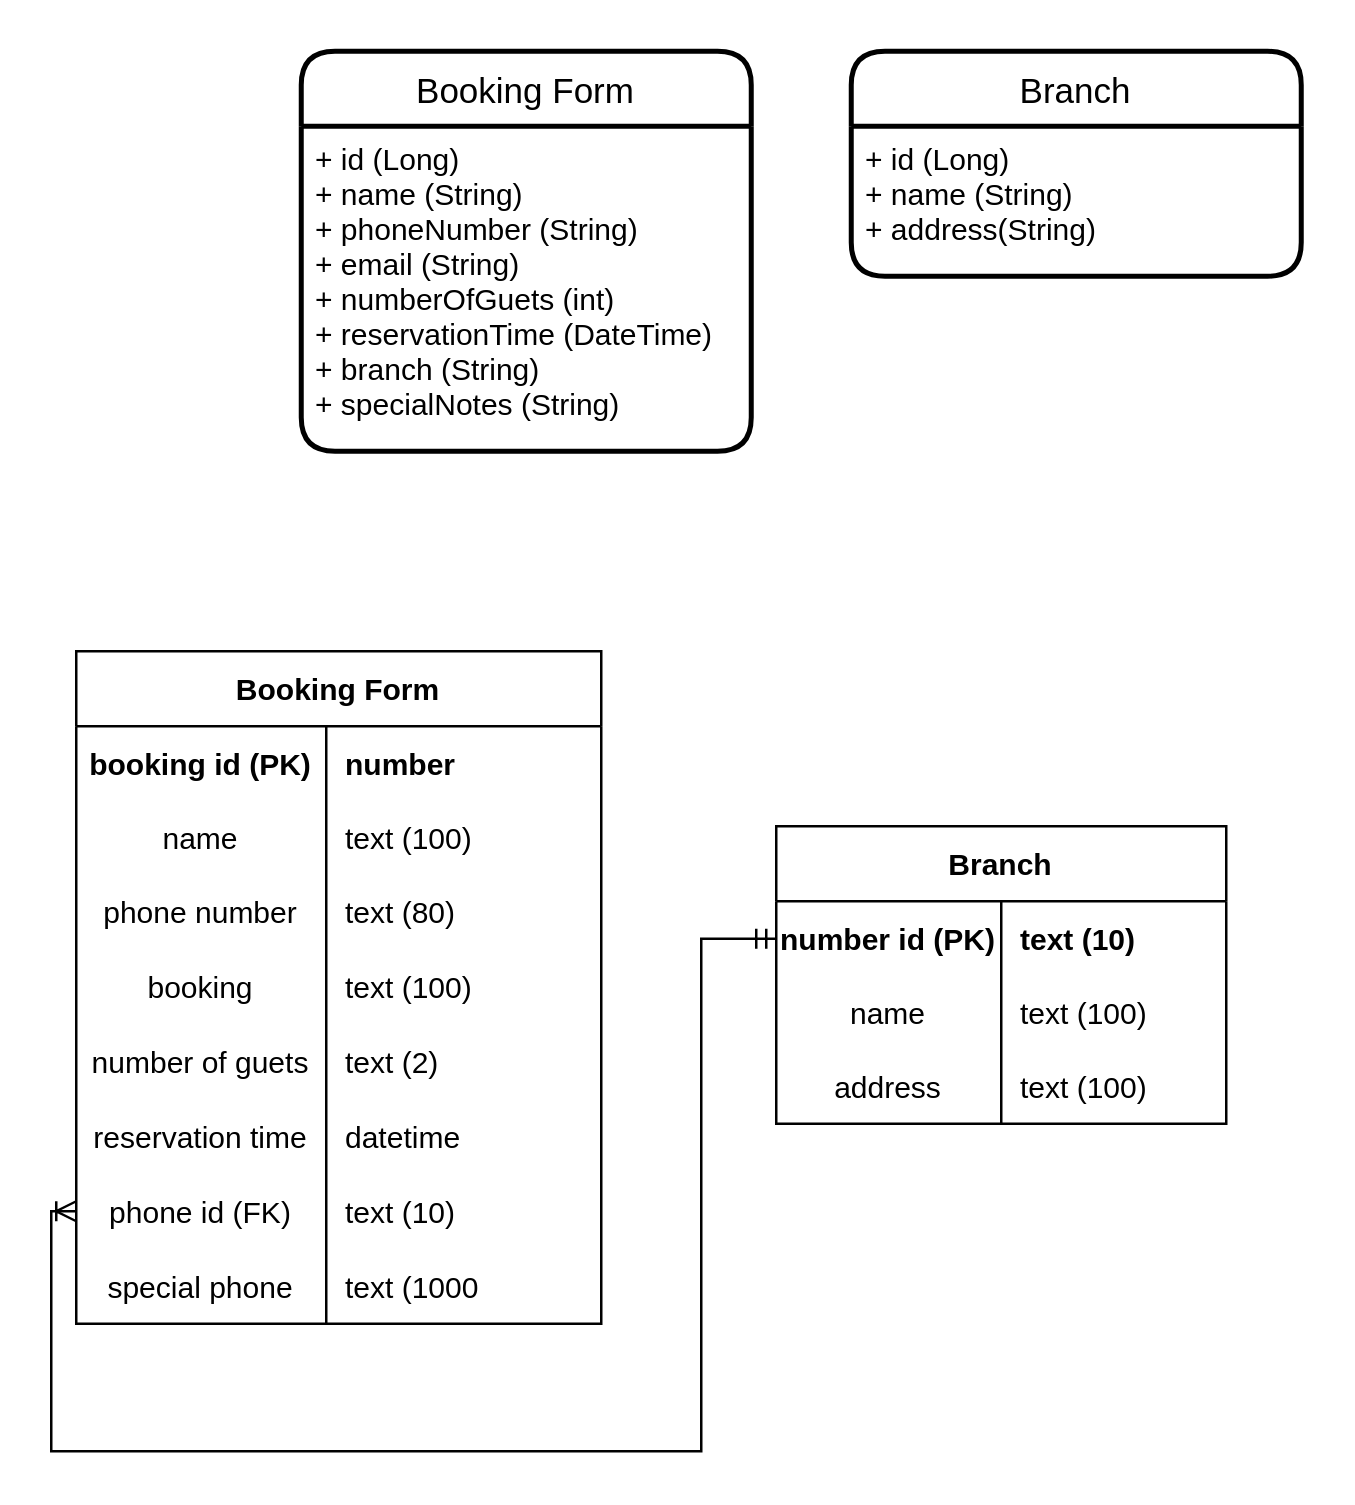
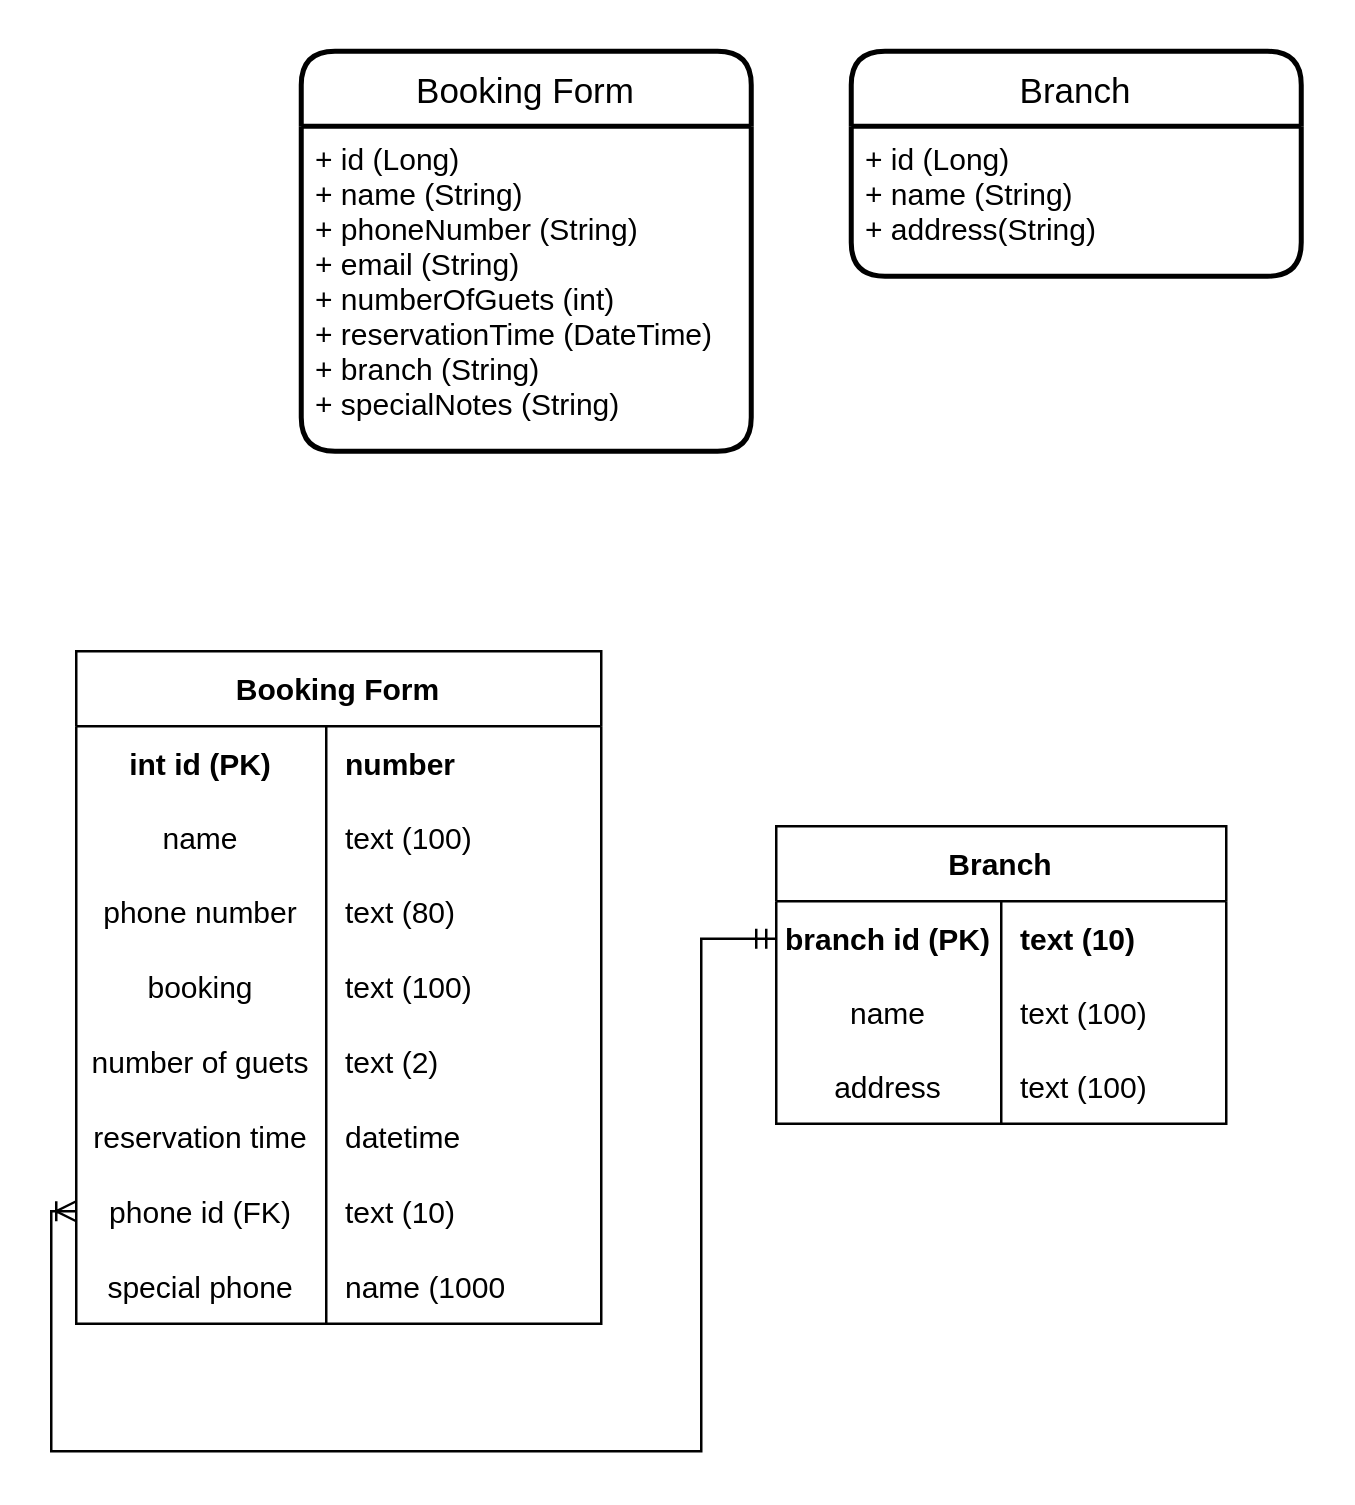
node "booking id (PK)": label "booking id (PK)" -> "int id (PK)"
node "number id (PK)": label "number id (PK)" -> "branch id (PK)"
node "text (1000": label "text (1000" -> "name (1000"
